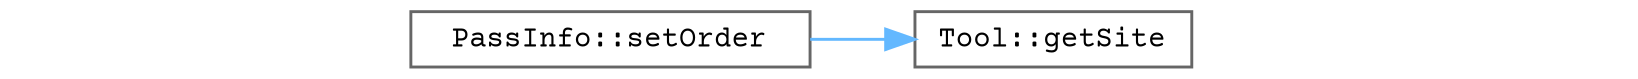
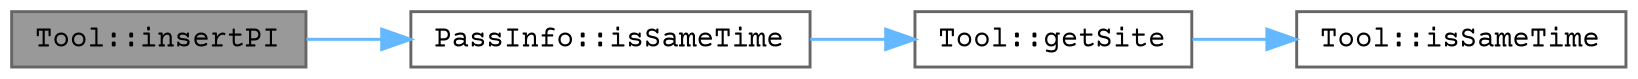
node "Tool::insertPI": added
node "PassInfo::setOrder": label "PassInfo::setOrder" -> "PassInfo::isSameTime"
node "Tool::isSameTime": added
